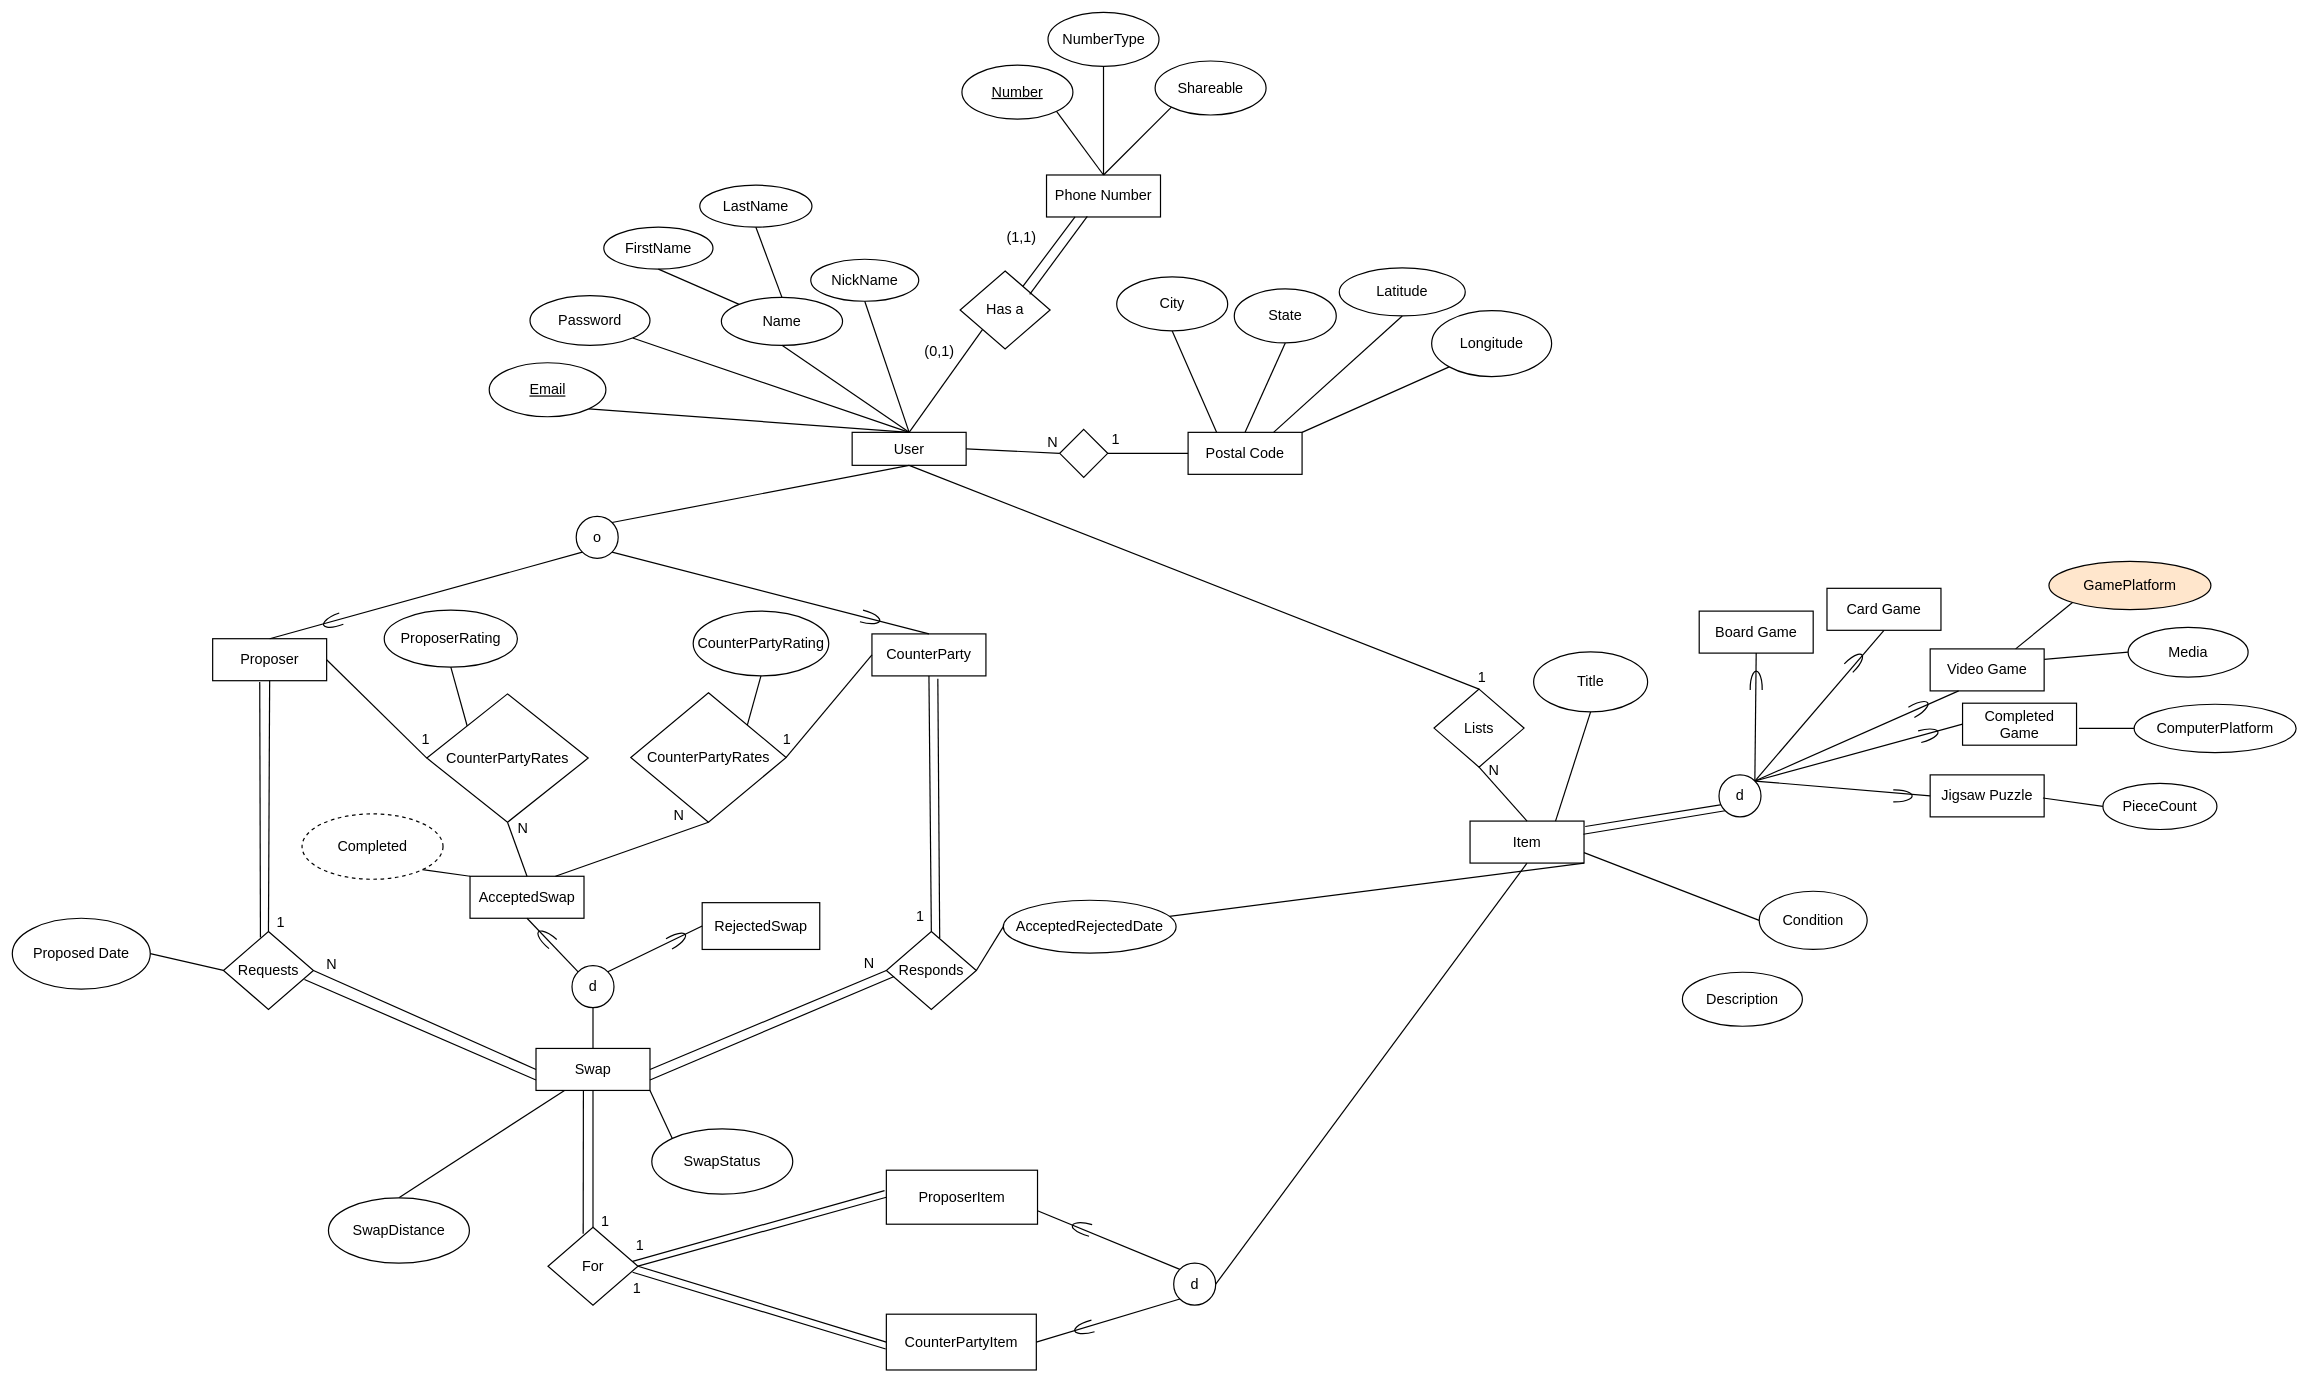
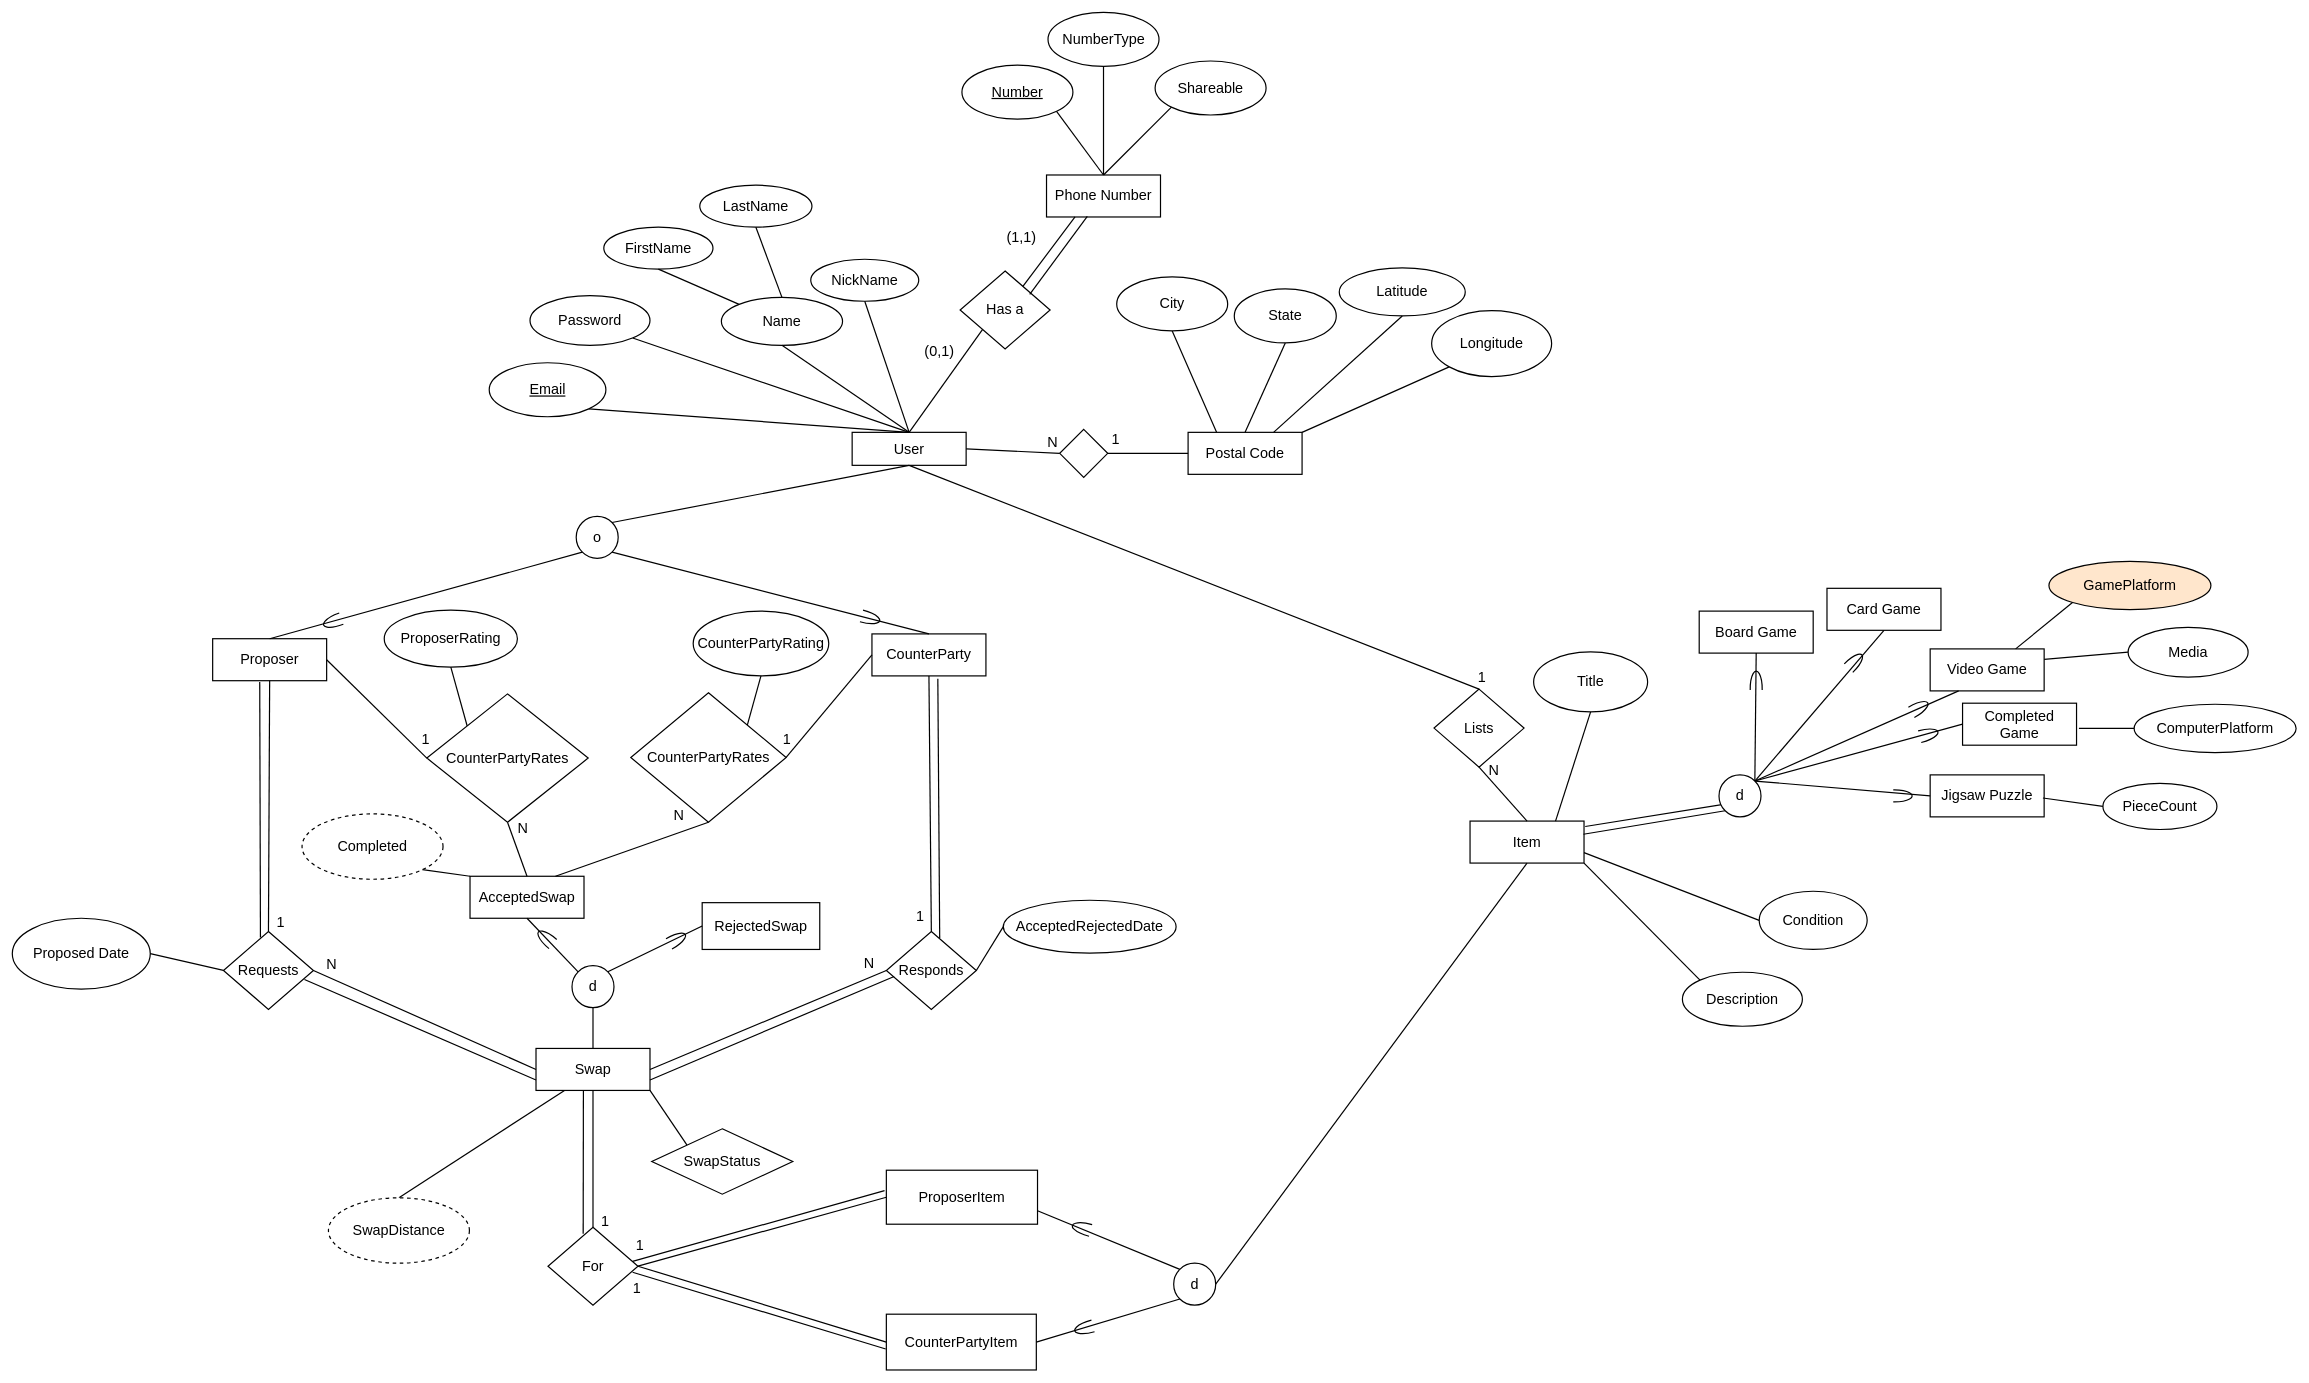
edge "Item" -- "AcceptedRejectedDate": now "Item" -- "Description"
node "SwapStatus": shape ellipse -> diamond
node "SwapDistance": style solid -> dashed
